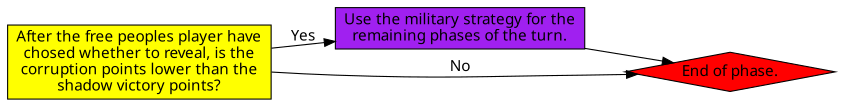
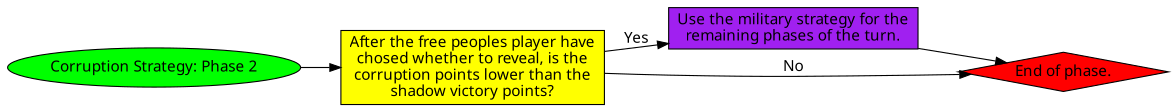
node "Corruption Strategy: Phase 2": added
